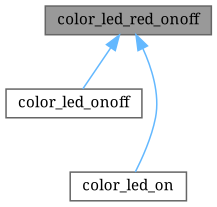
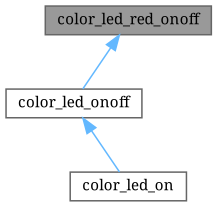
edge "color_led_on" -> "color_led_red_onoff": now "color_led_on" -> "color_led_onoff"
